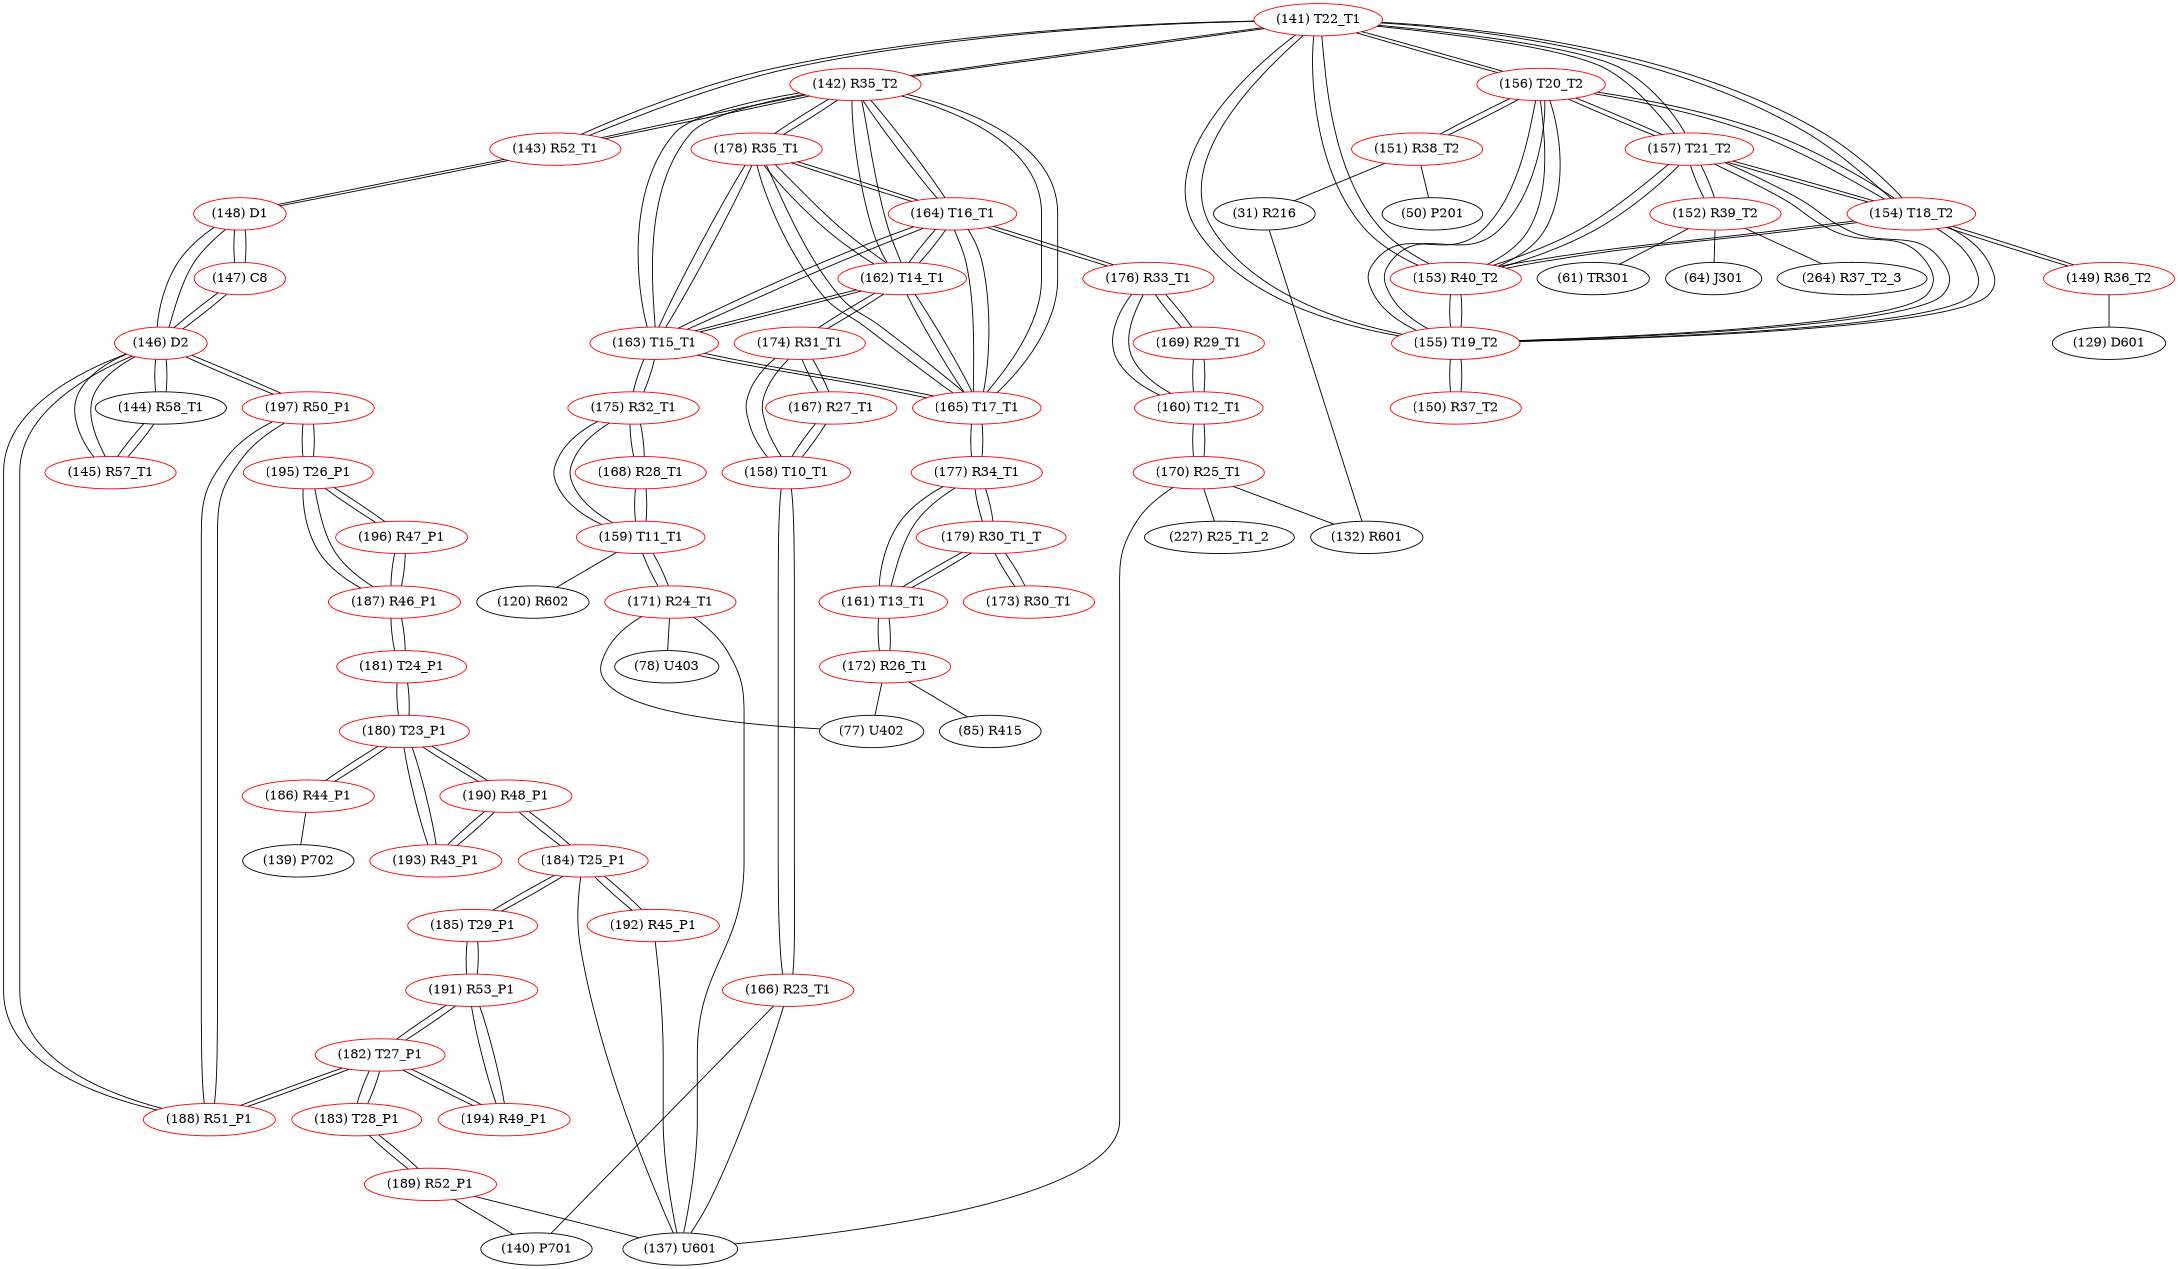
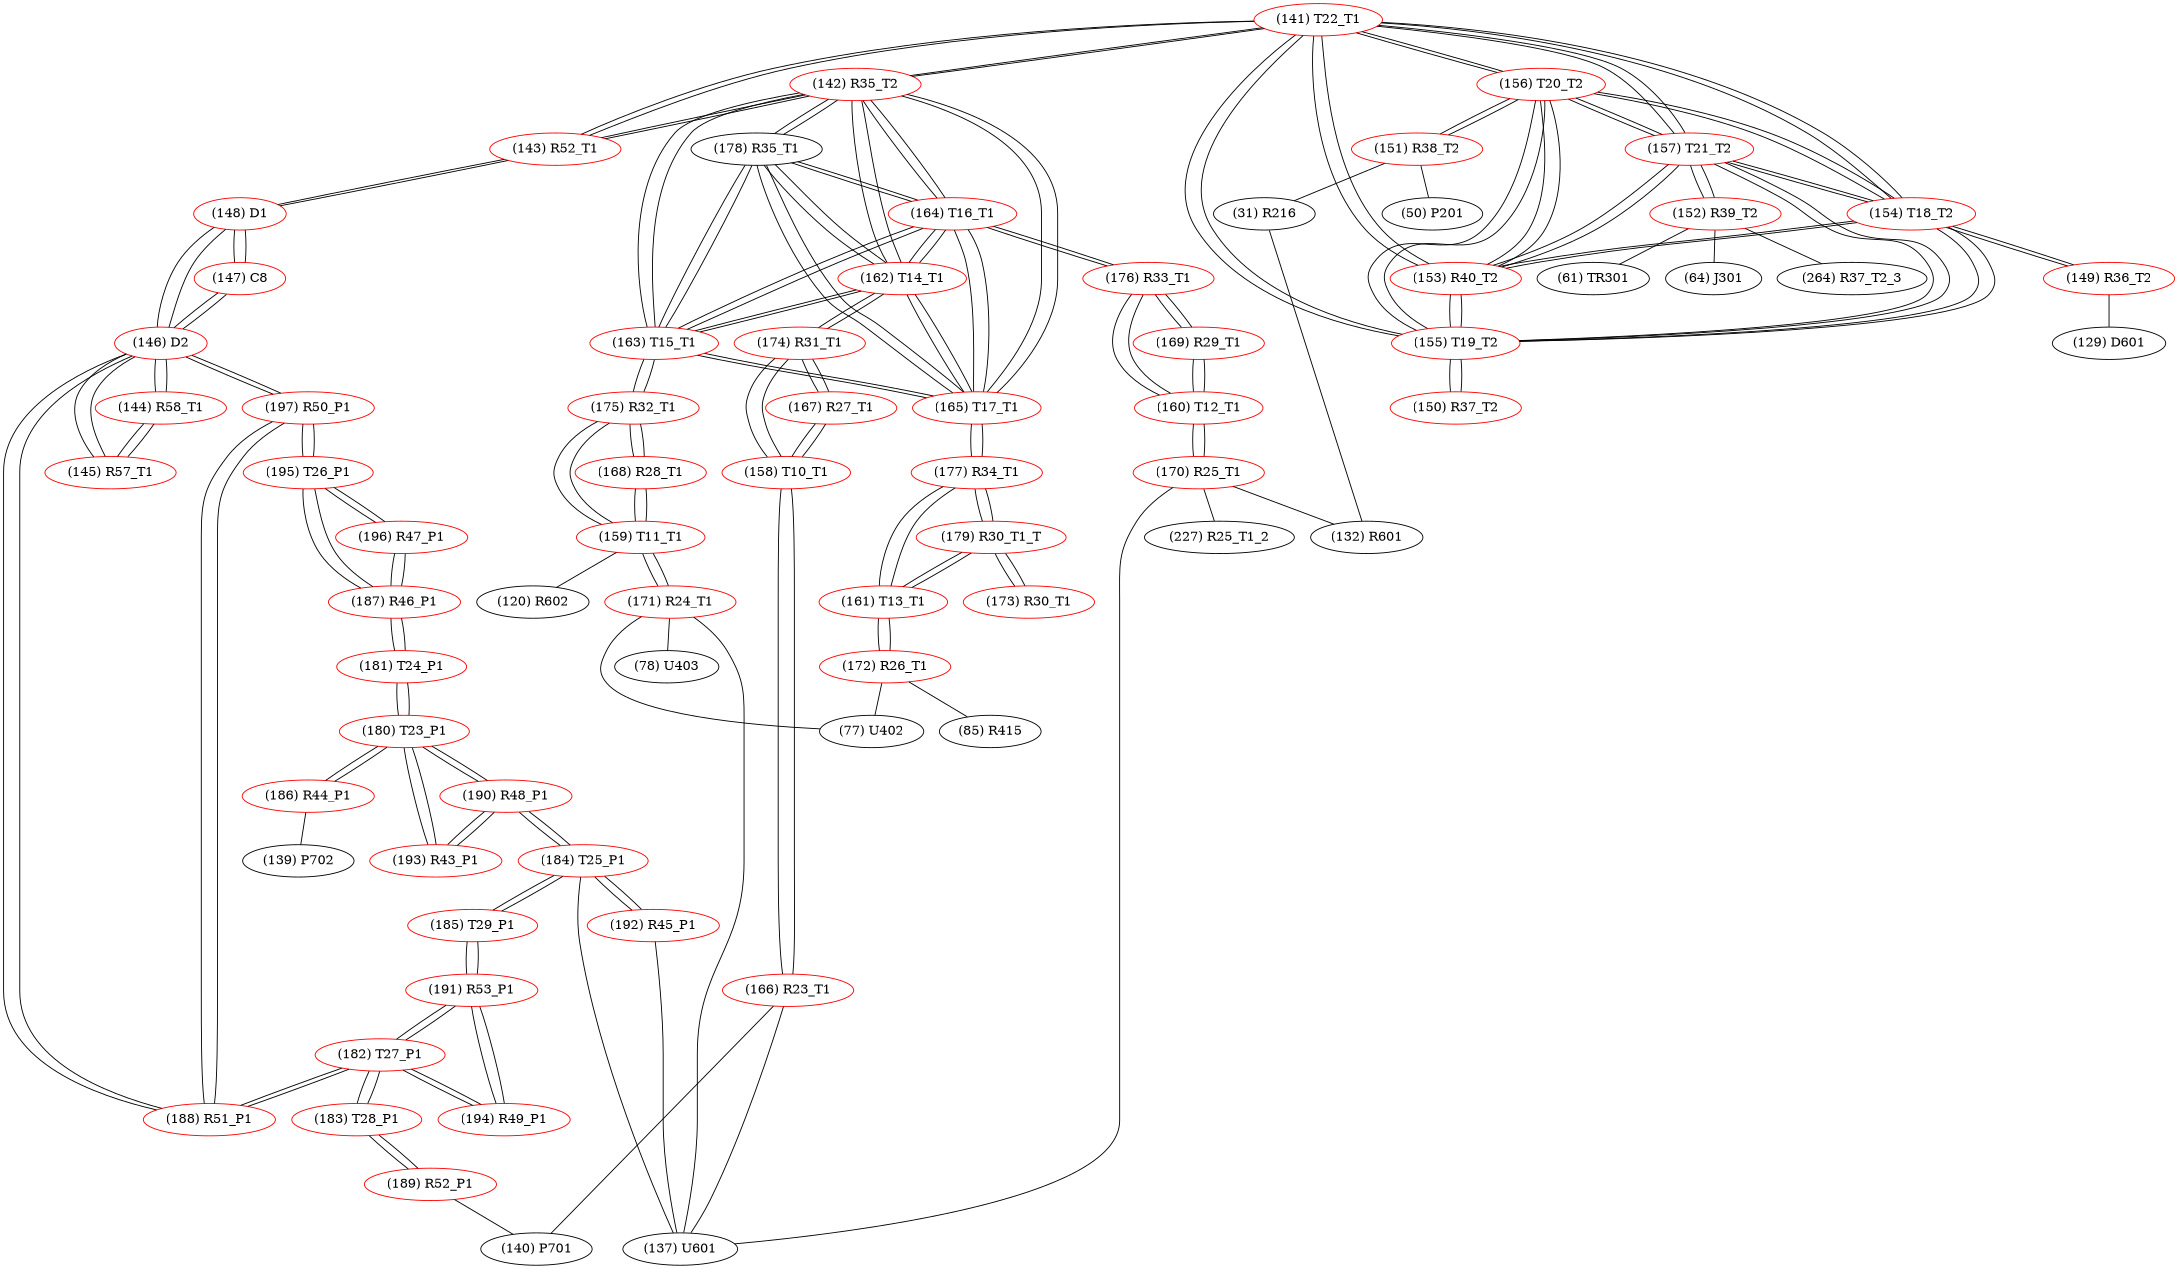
node "(178) R35_T1": color red -> black
node "(144) R58_T1": color black -> red
edge "(189) R52_P1" -- "(137) U601": removed
